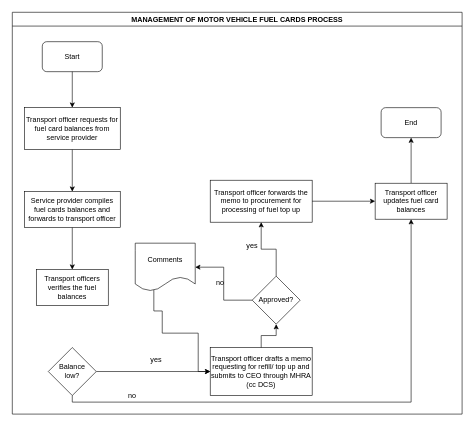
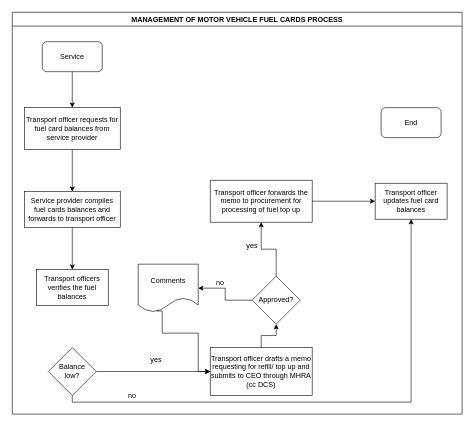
node "Start": label "Start" -> "Service"
edge "Transport officer updates fuel card balances" -> "End": removed
node "Comments": moved (165, 267) -> (168, 288)
